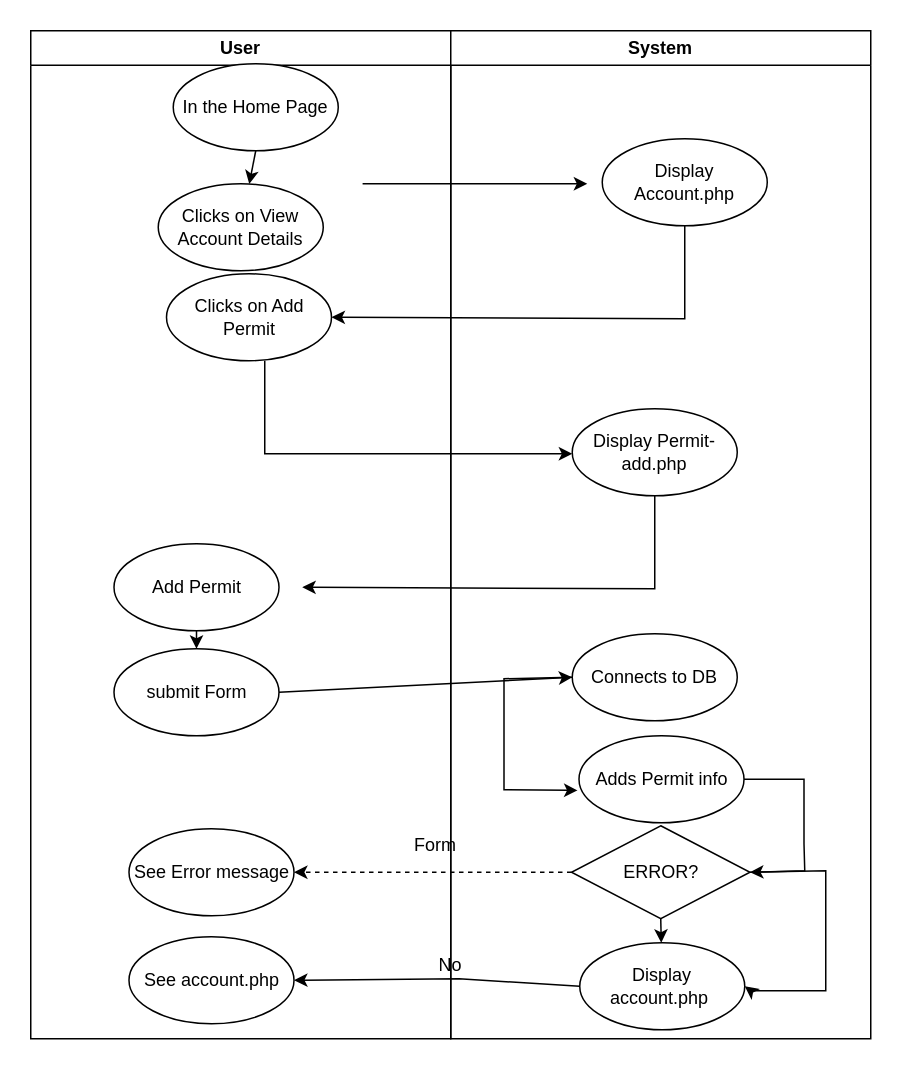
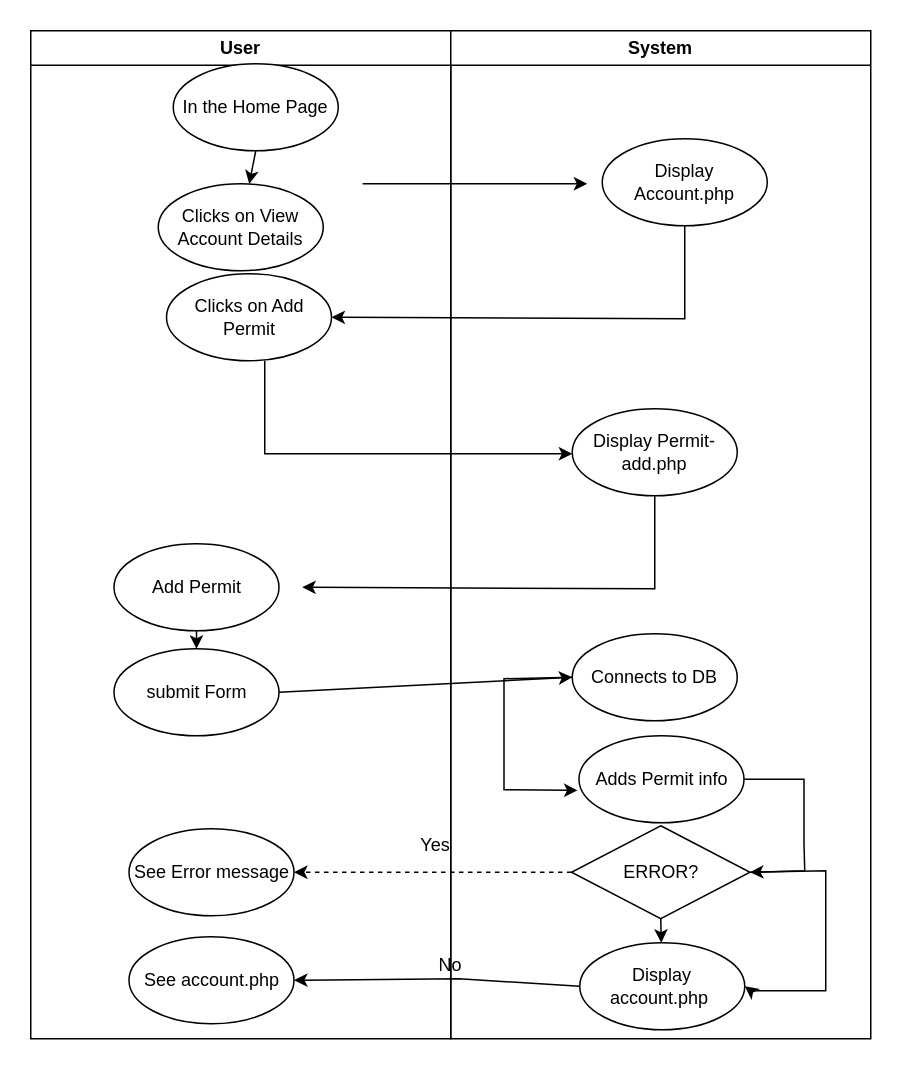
node "Form": label "Form" -> "Yes"
